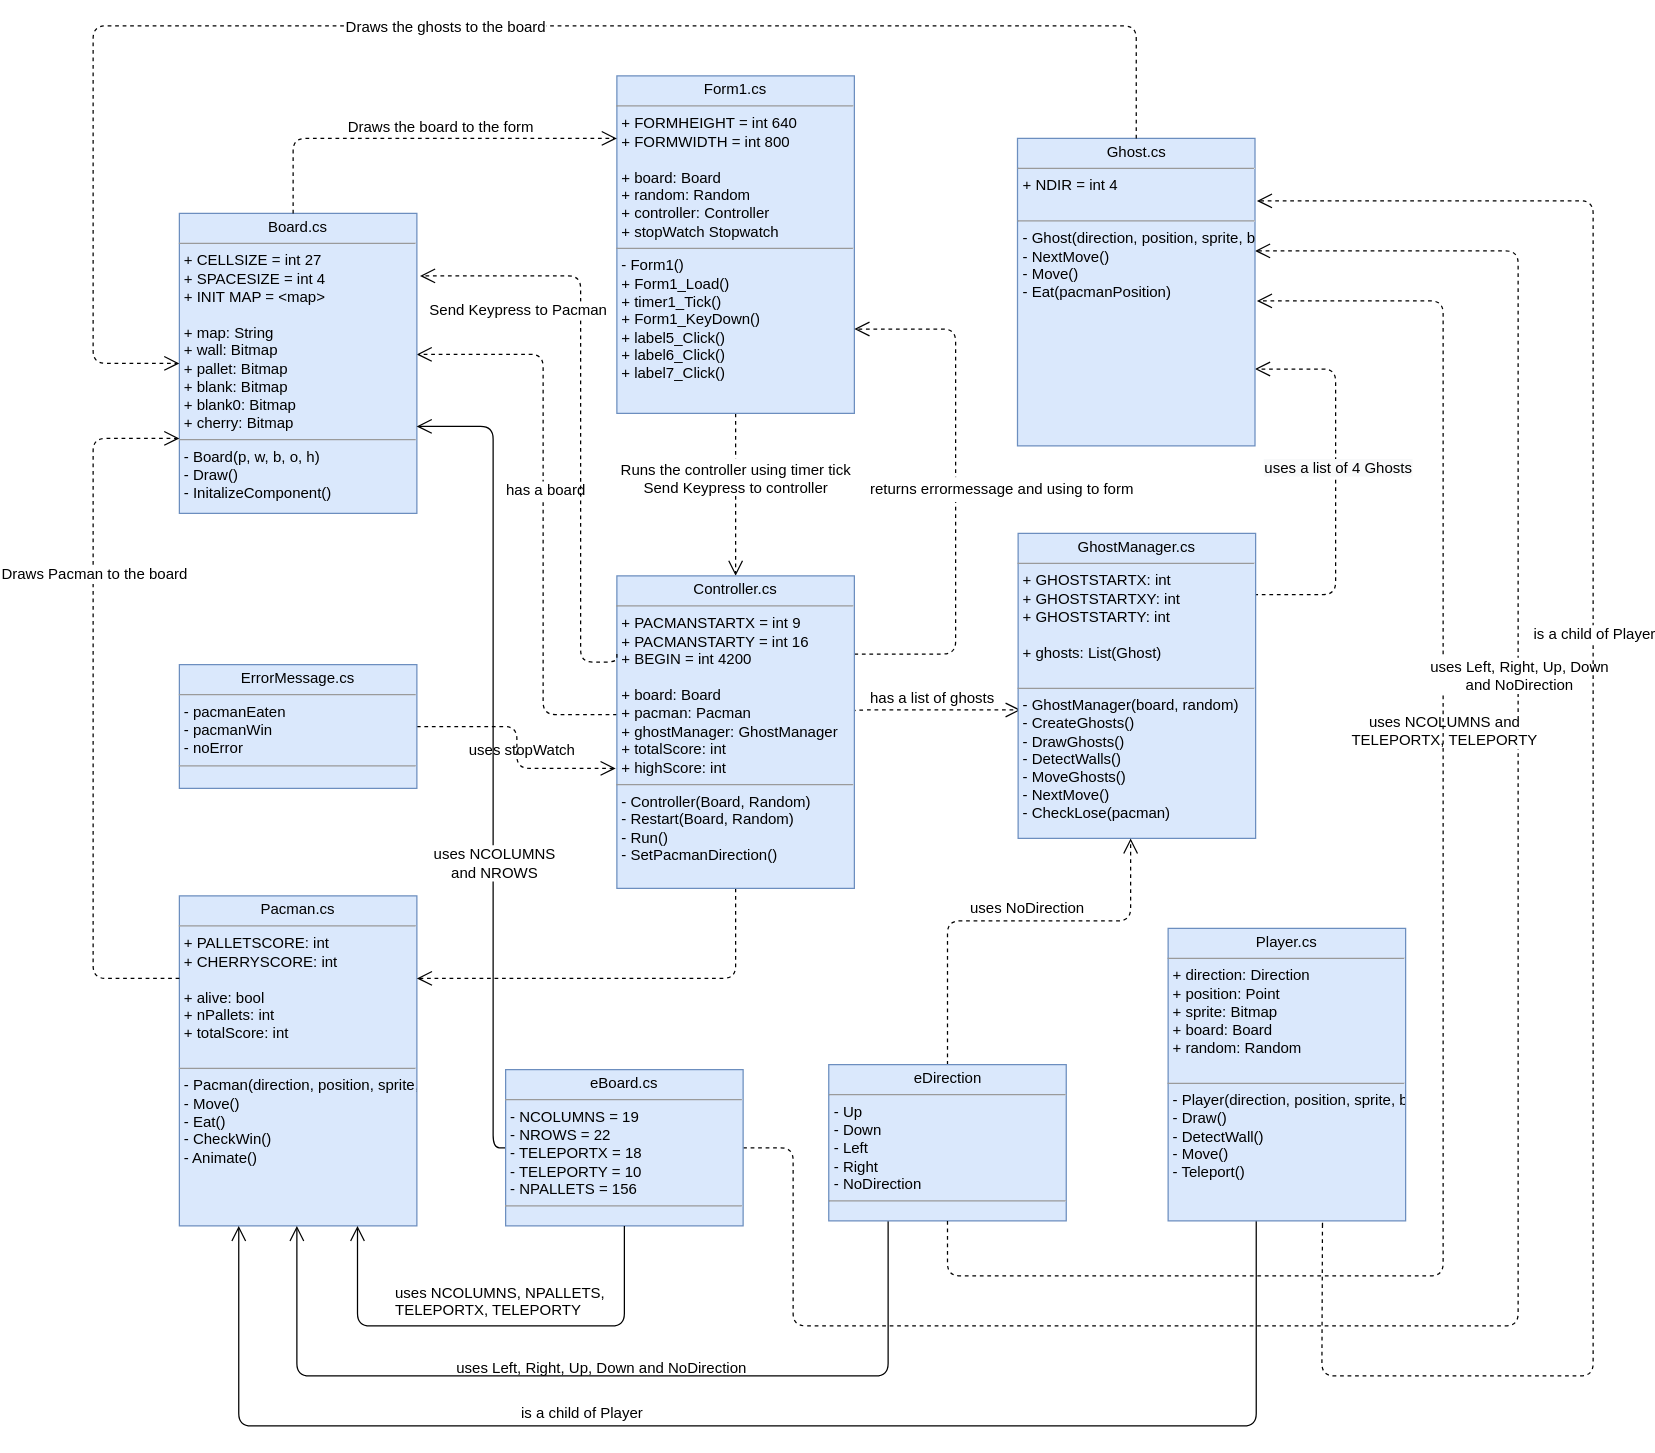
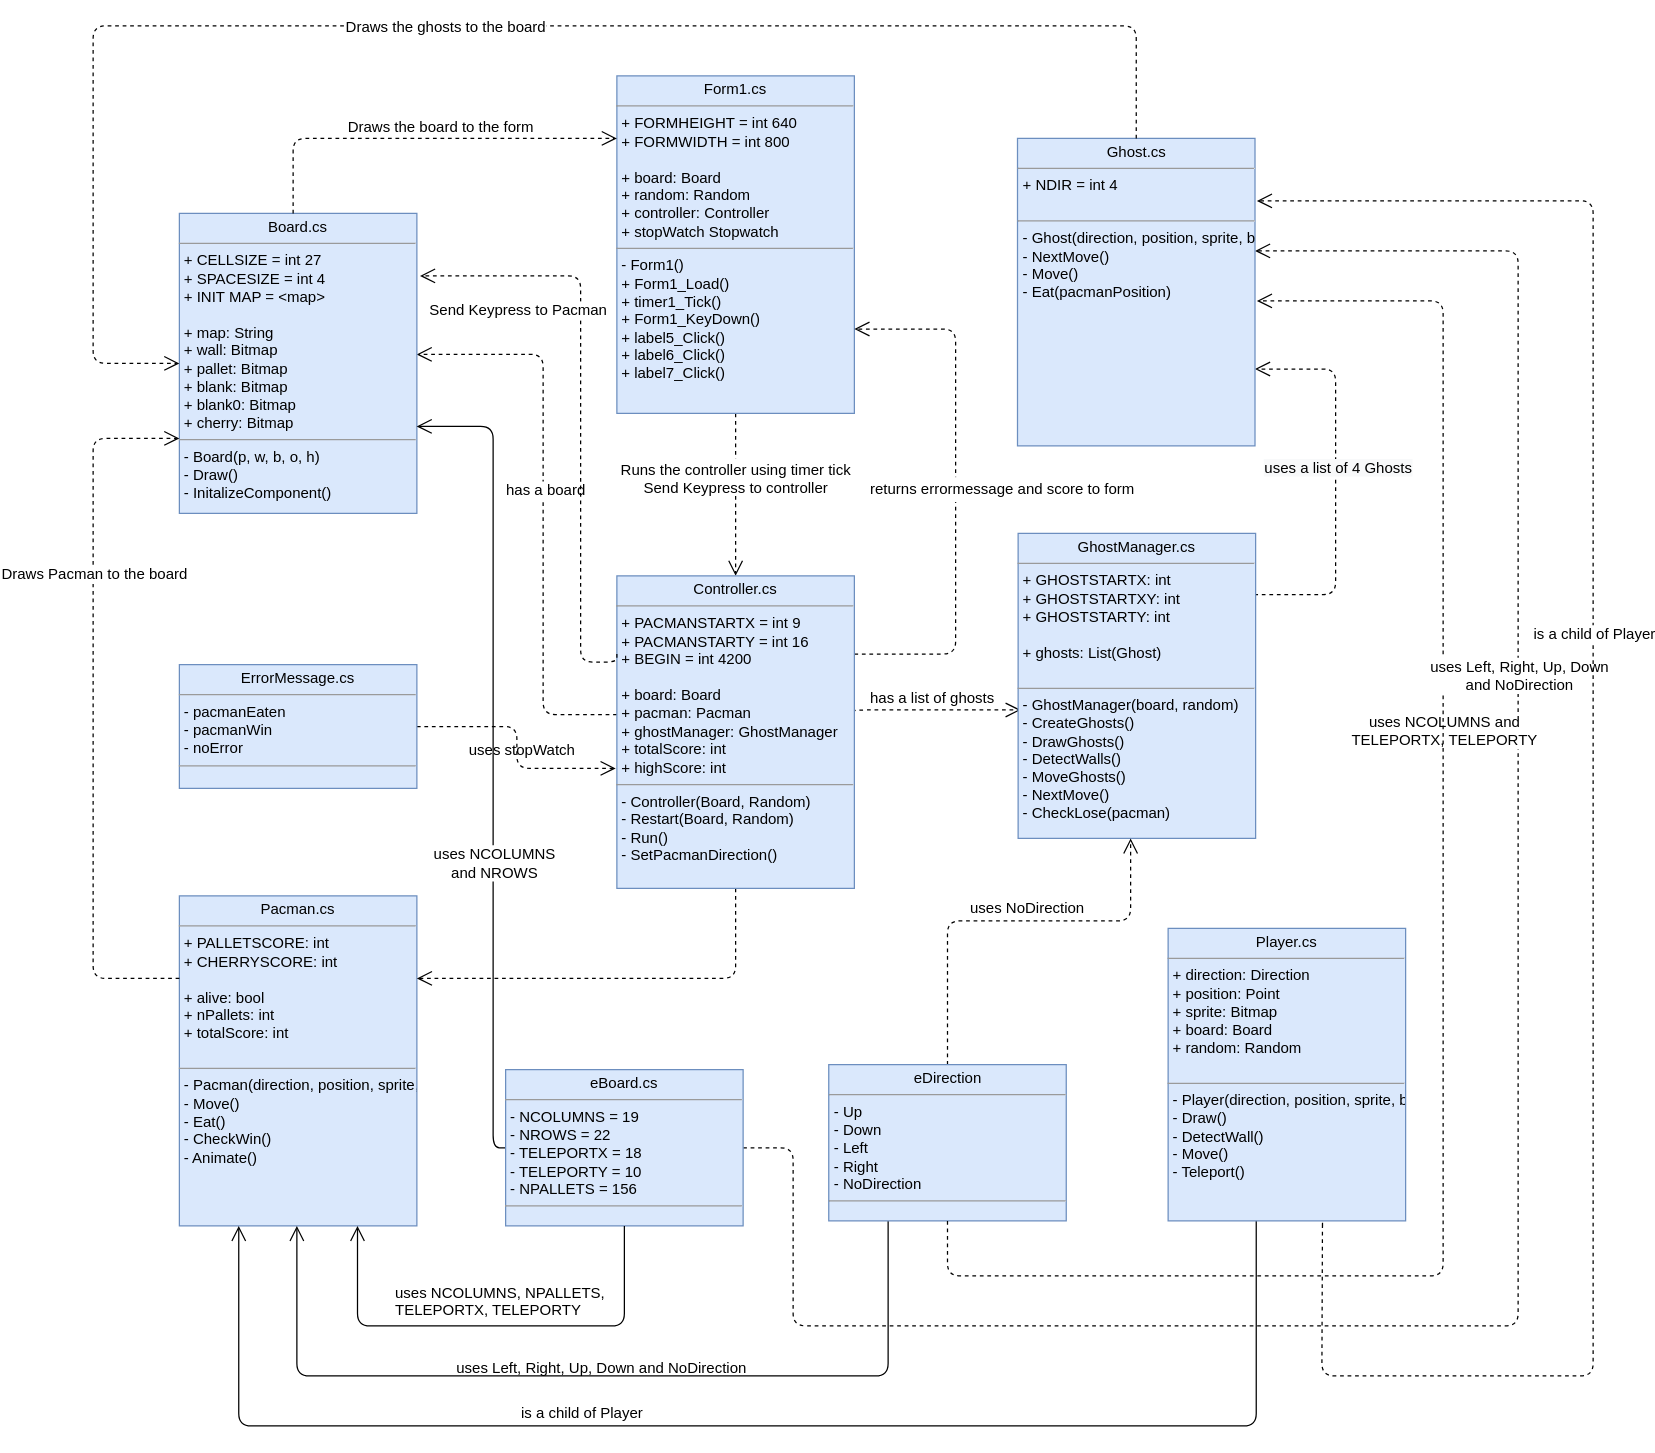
node "returns errormessage and using to form": label "returns errormessage and using to form" -> "returns errormessage and score to form"
